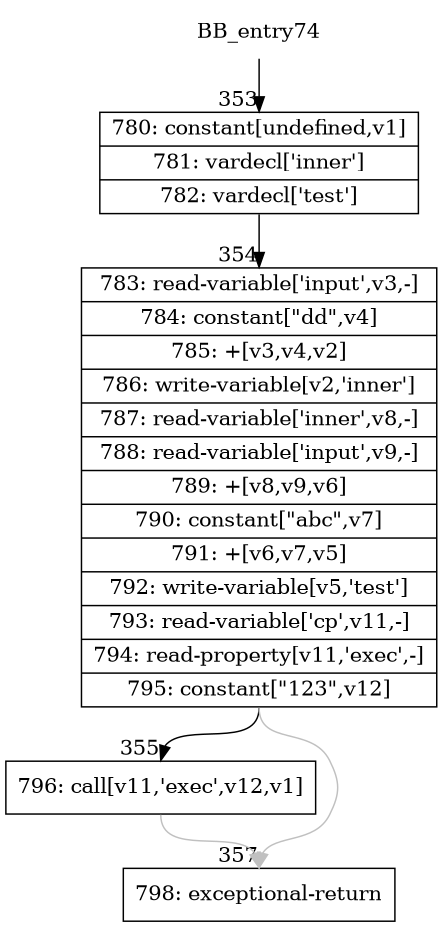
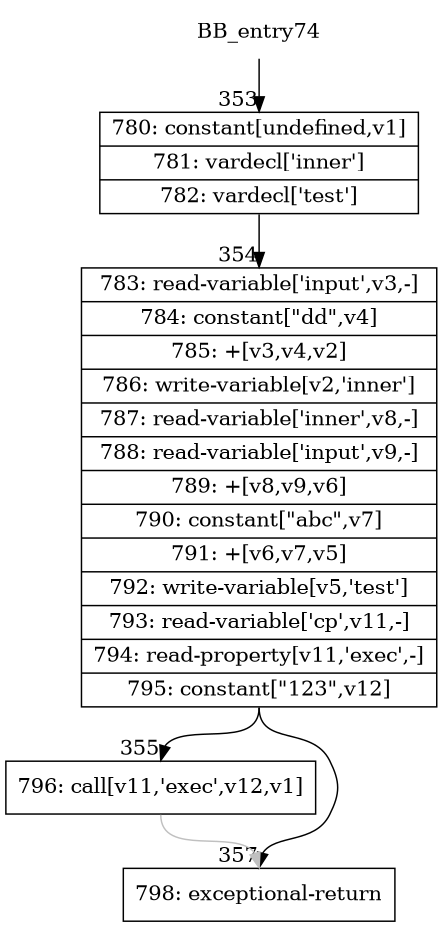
edge "783: read-variable['input',v3,-]" -> "798: exceptional-return": color gray -> black
